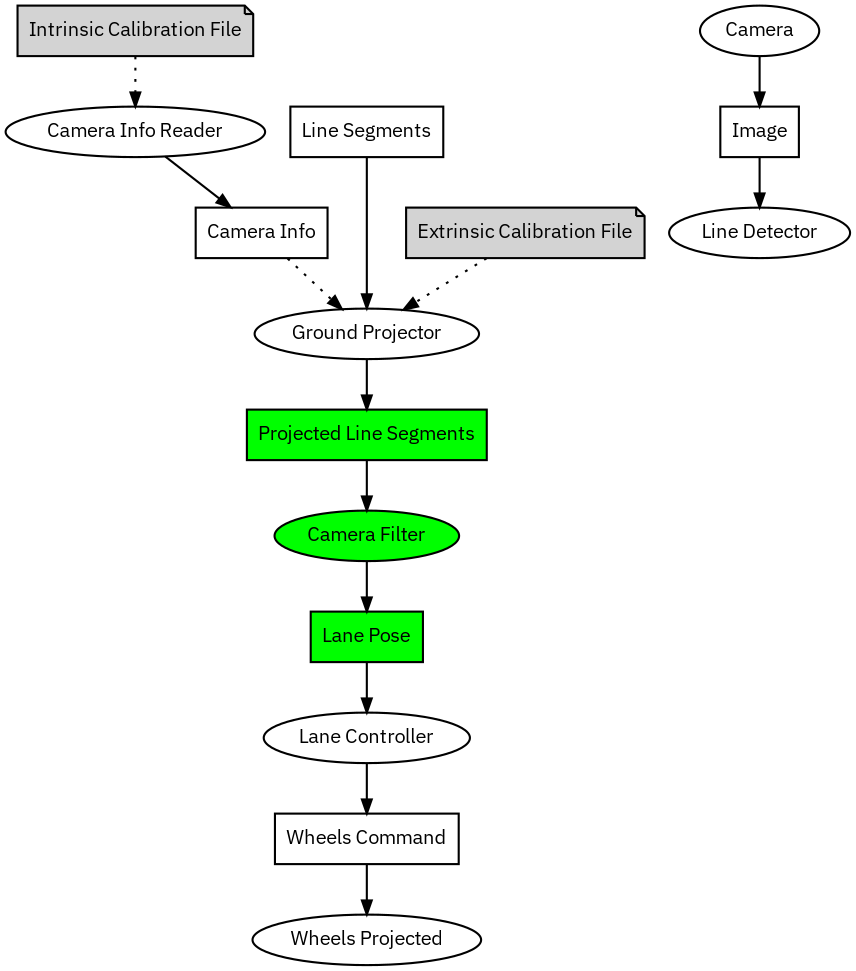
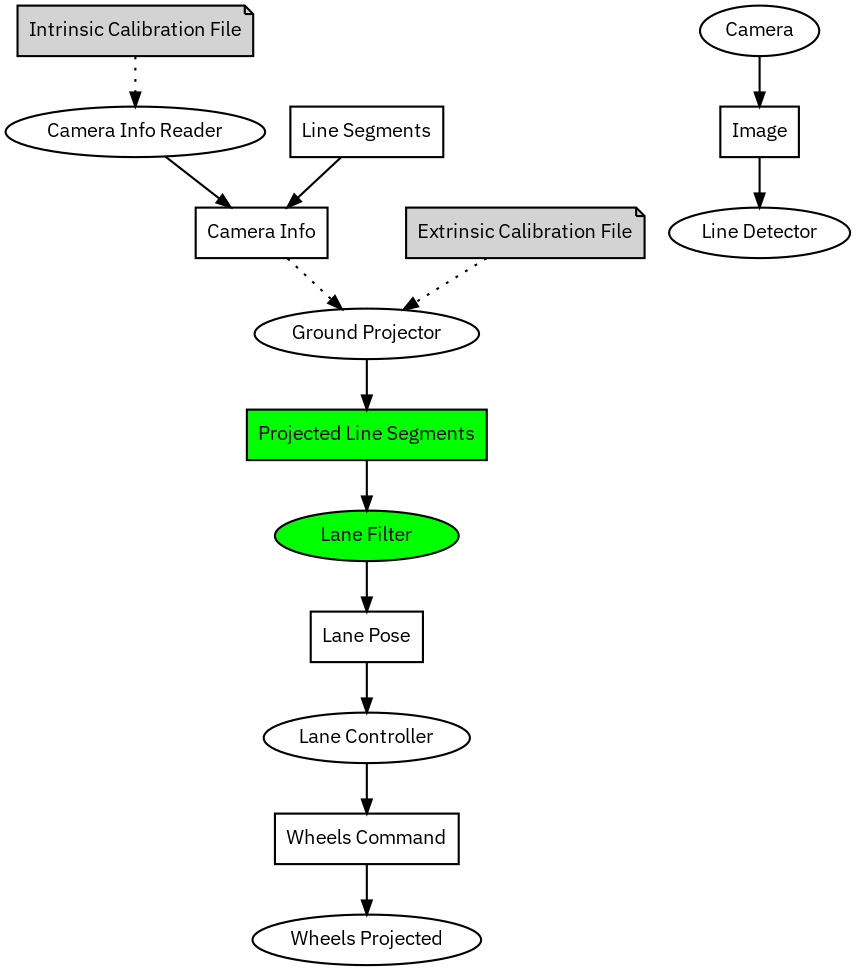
edge "Line Segments" -> "Ground Projector": now "Line Segments" -> "Camera Info"
node "Camera Filter": label "Camera Filter" -> "Lane Filter"
node "Lane Pose": fillcolor green -> white
